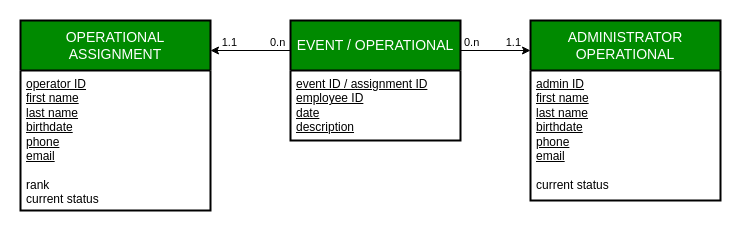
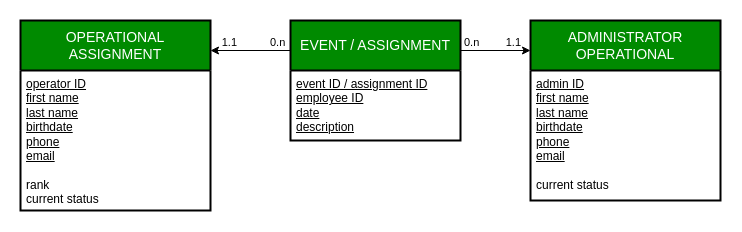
node "EVENT / OPERATIONAL": label "EVENT / OPERATIONAL" -> "EVENT / ASSIGNMENT"
